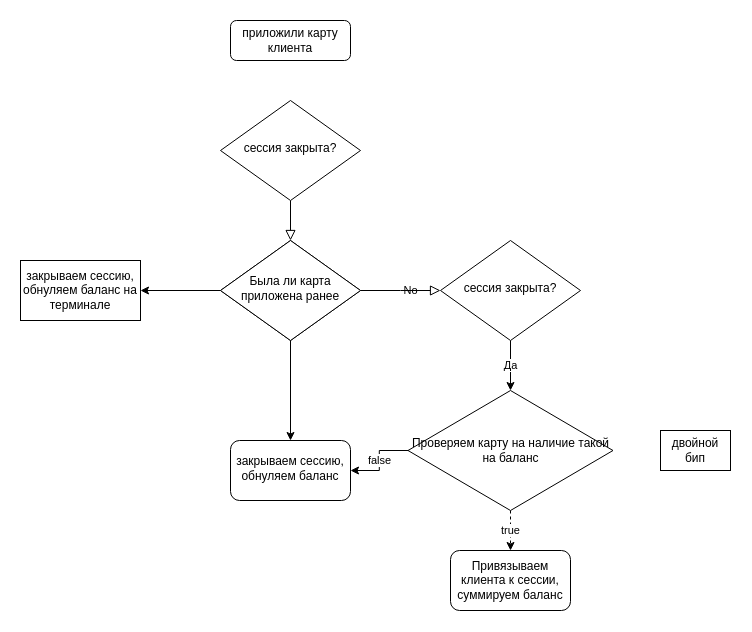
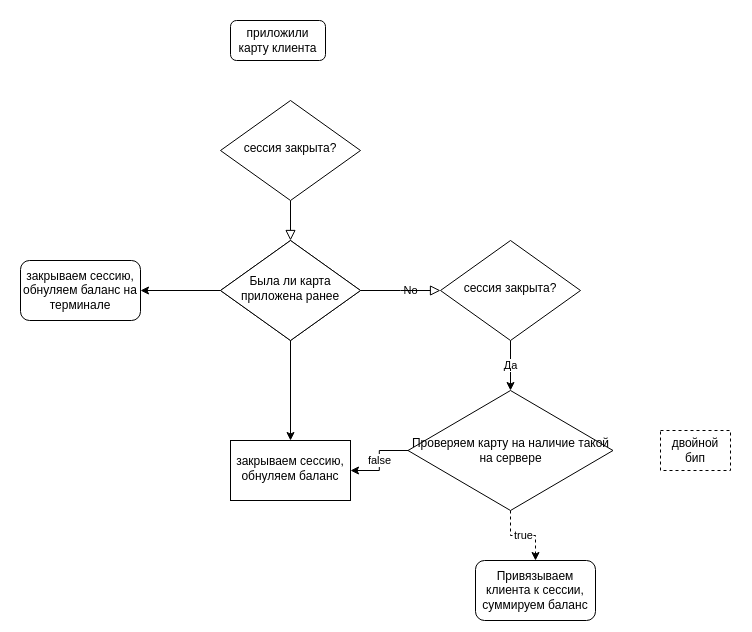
node "приложили карту клиента": size 120x40 -> 95x40
node "закрываем сессию, обнуляем баланс на терминале": shape rectangle -> rounded rectangle
node "Проверяем карту на наличие такой на баланс": label "Проверяем карту на наличие такой на баланс" -> "Проверяем карту на наличие такой на сервере"
node "двойной бип": style solid -> dashed
node "закрываем сессию, обнуляем баланс": shape rounded rectangle -> rectangle
node "Привязываем клиента к сессии, суммируем баланс": moved (511, 581) -> (536, 591)
